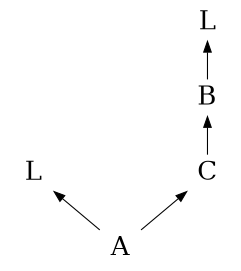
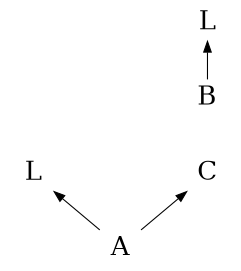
edge "C" -> "B": removed
